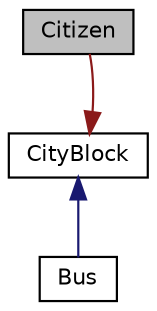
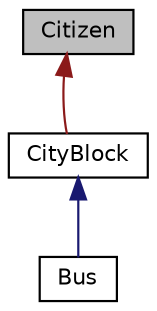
edge "Citizen" -> "CityBlock": reversed
